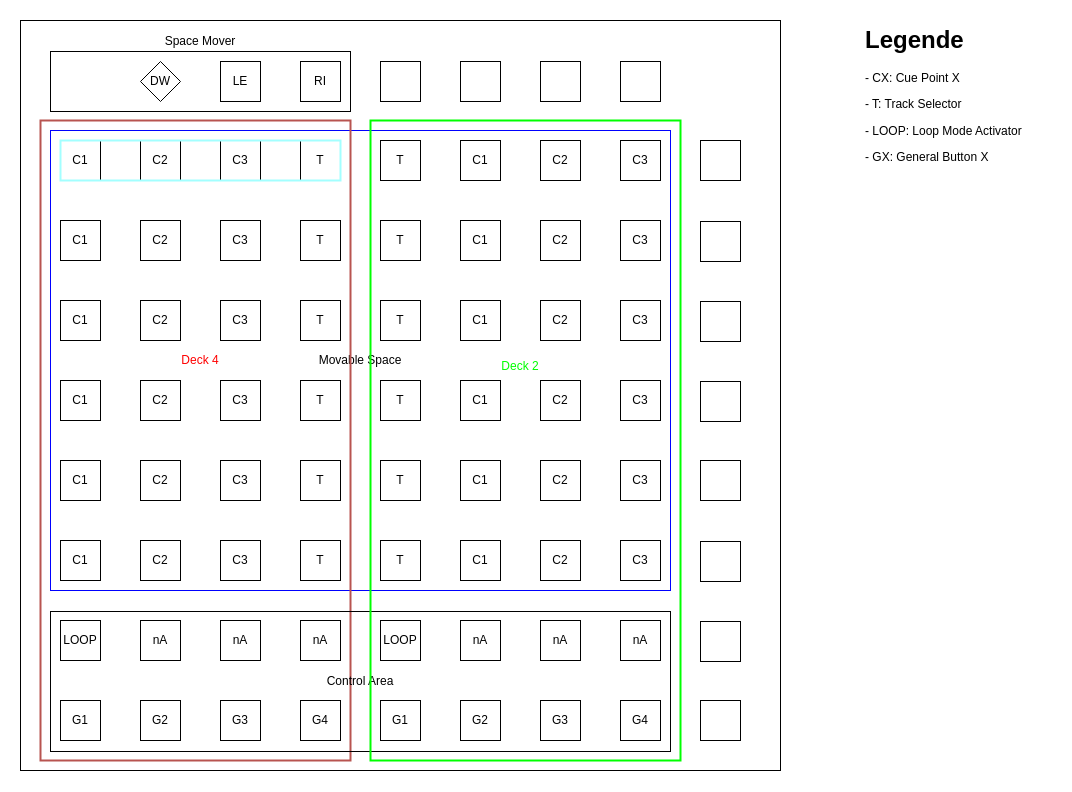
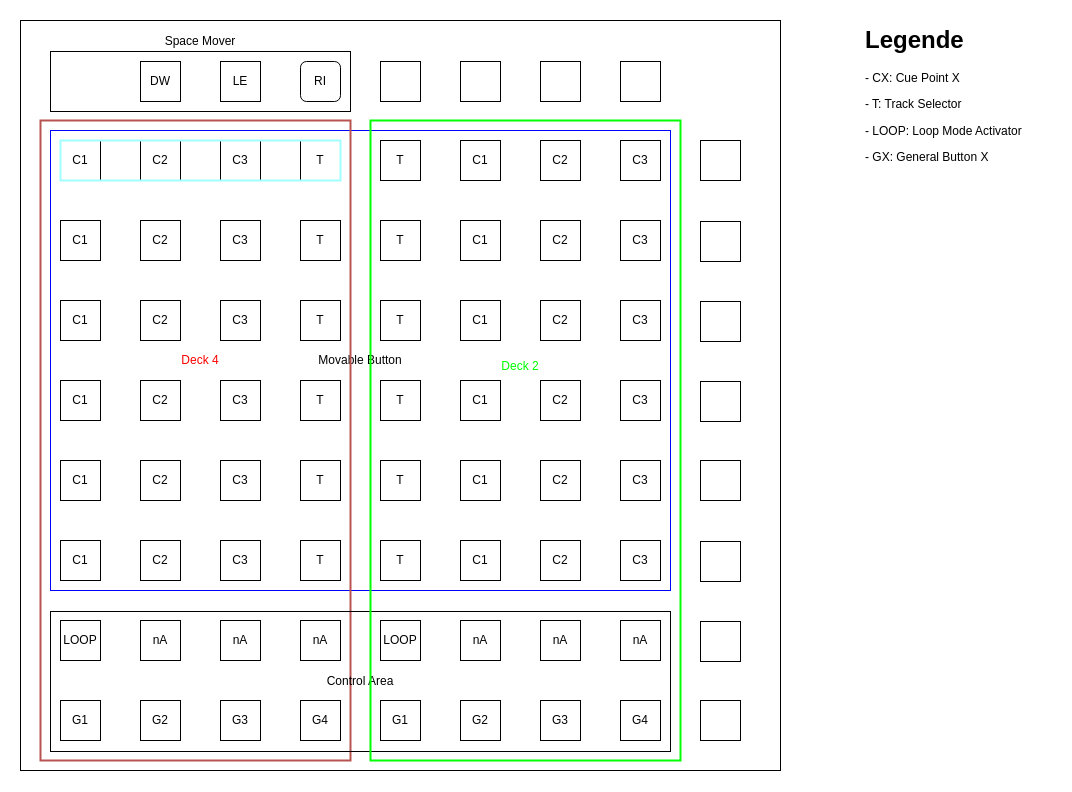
node "DW": shape diamond -> rectangle
node "RI": shape rectangle -> rounded rectangle
node "Movable Space": label "Movable Space" -> "Movable Button"
